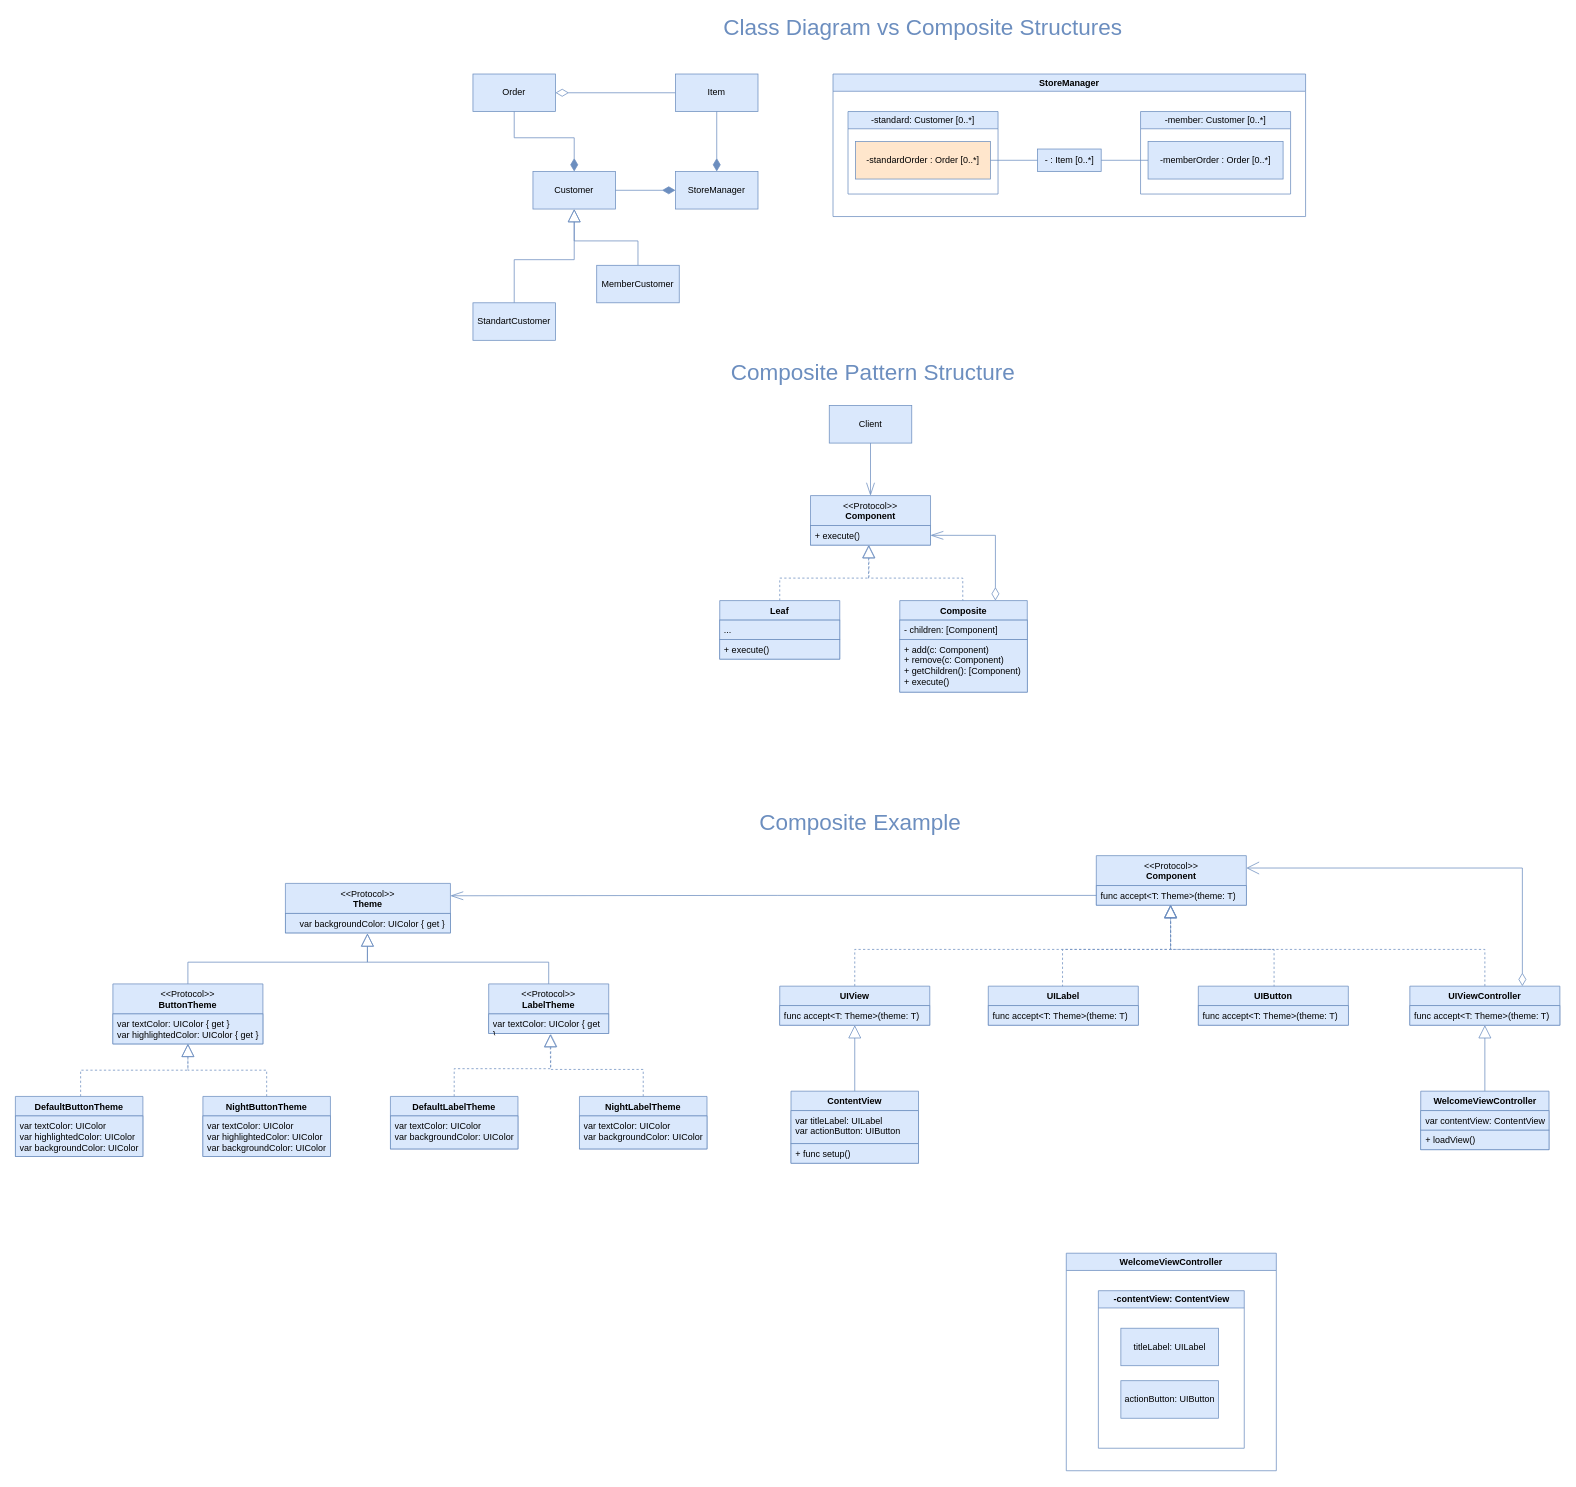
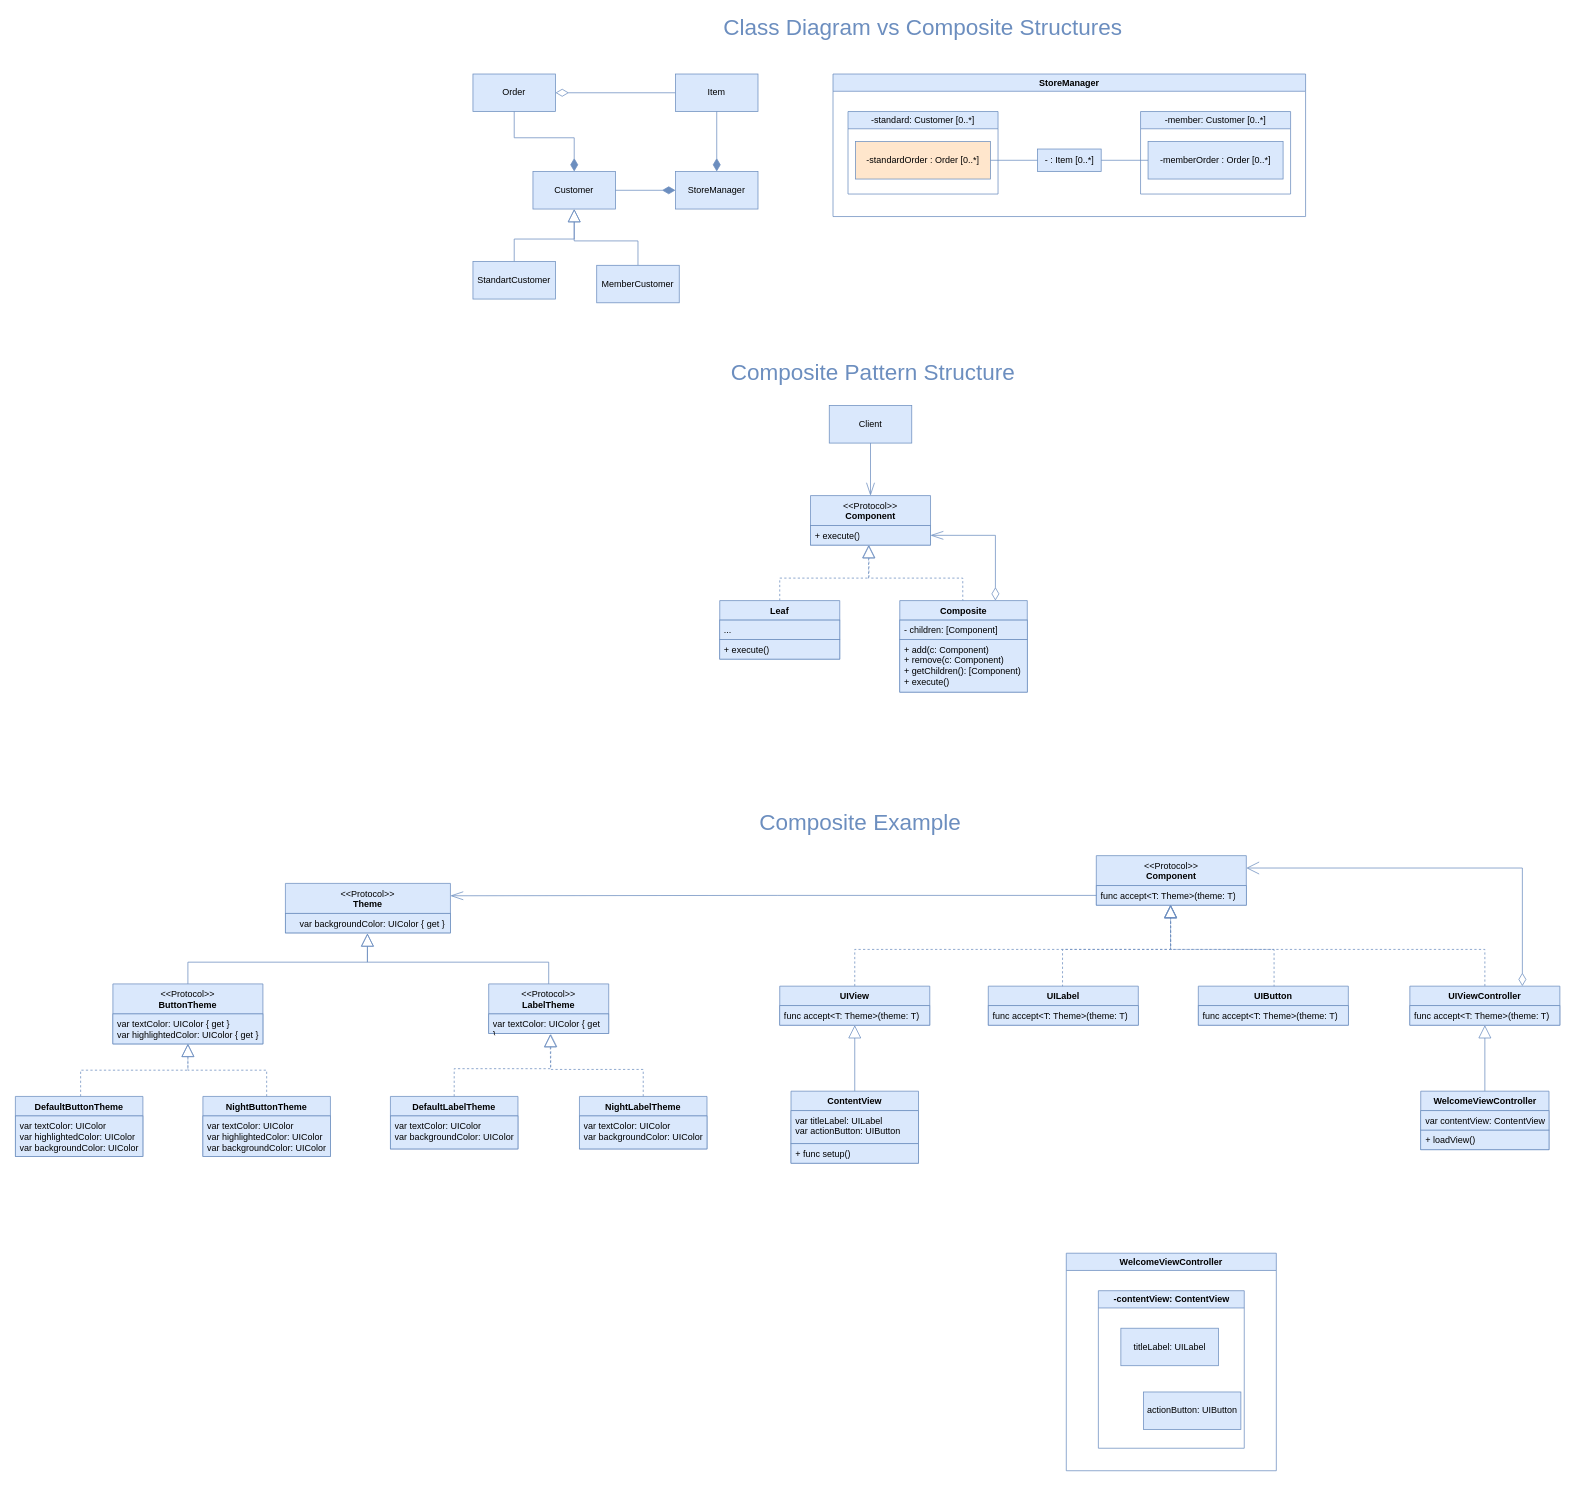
node "StandartCustomer": moved (514, 321) -> (514, 280)
node "actionButton: UIButton": moved (1169, 1399) -> (1192, 1410)
